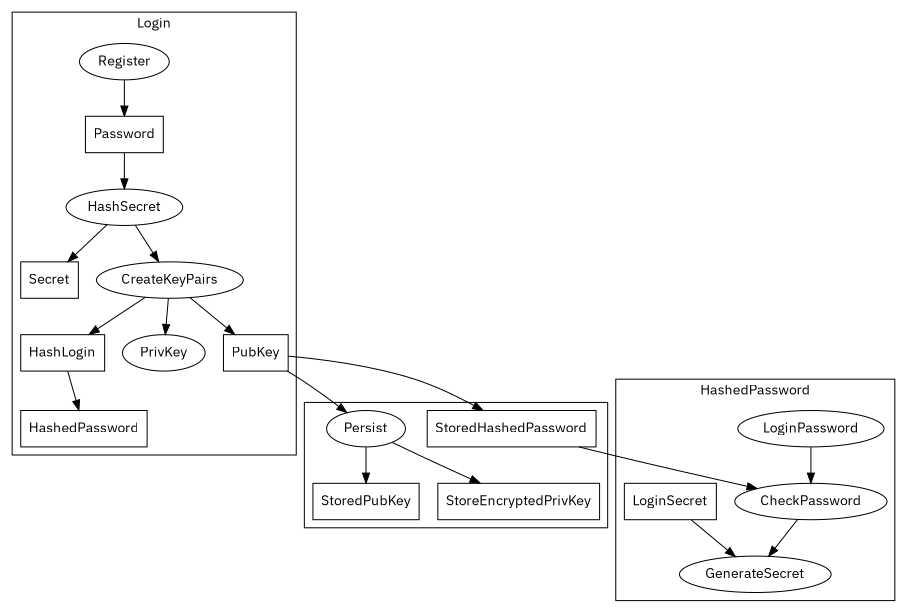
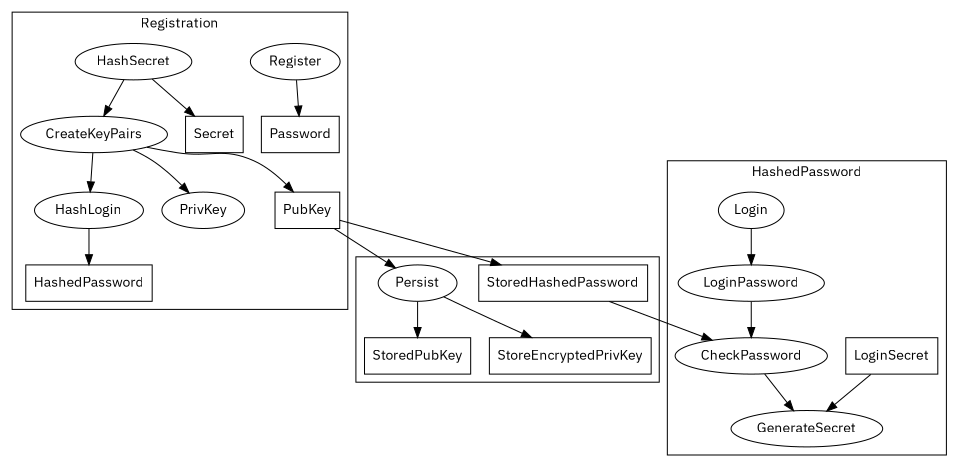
cluster "Login": label "Login" -> "Registration"
edge "Password" -> "HashSecret": removed
node "Login": added
node "HashLogin": shape box -> ellipse
